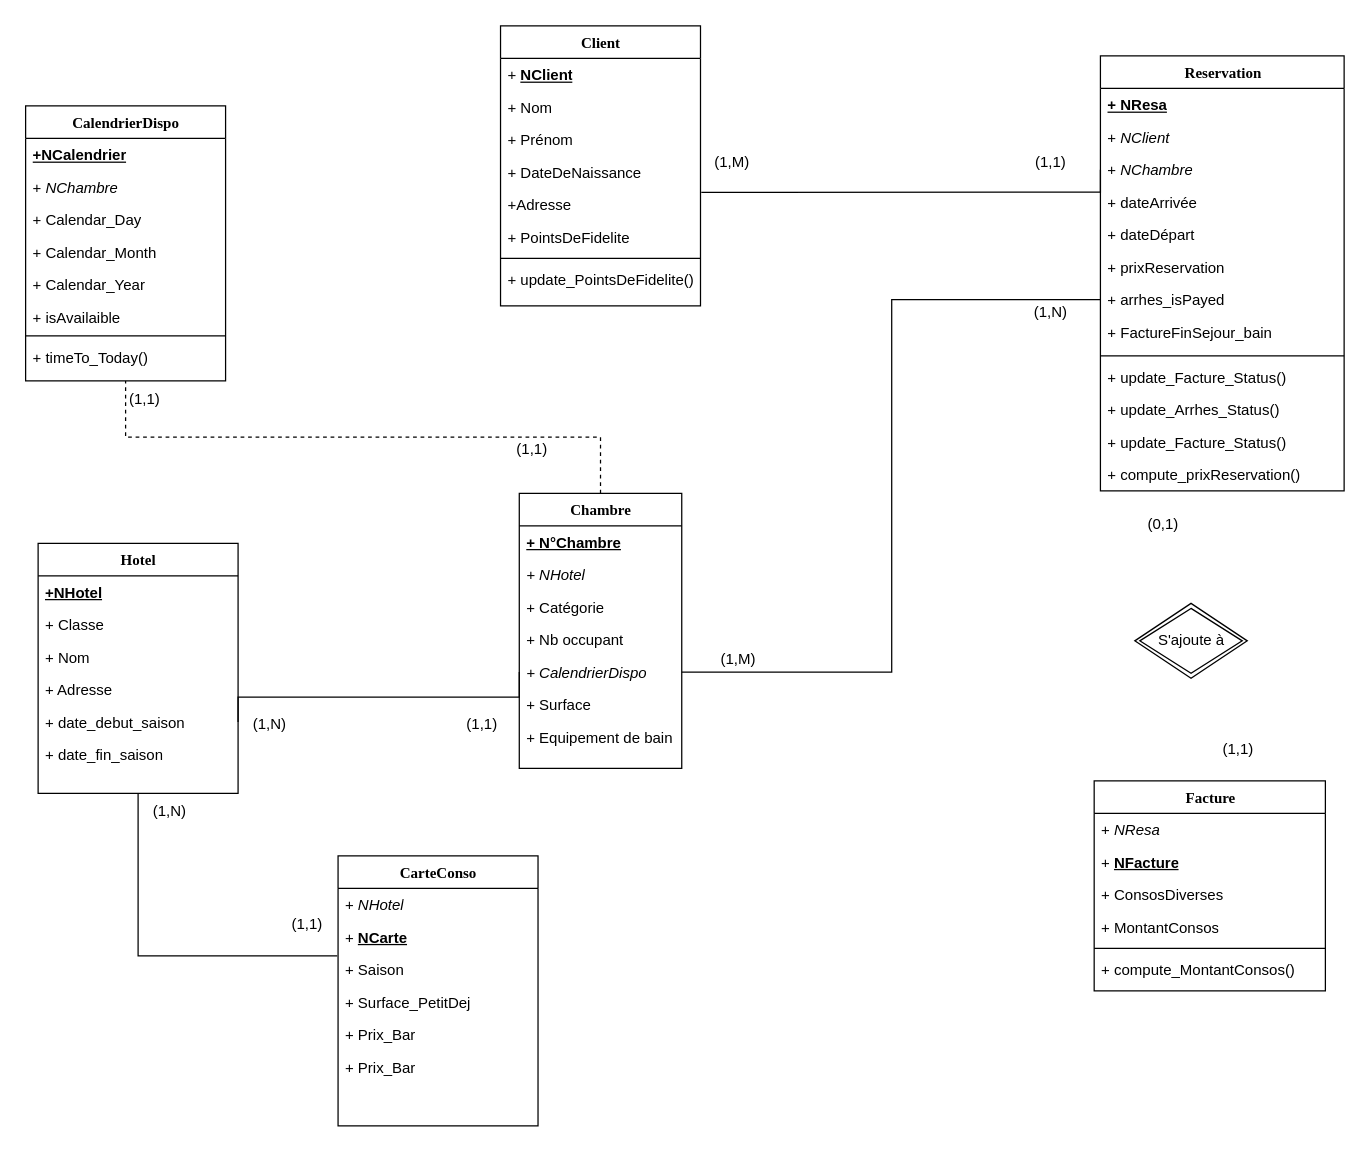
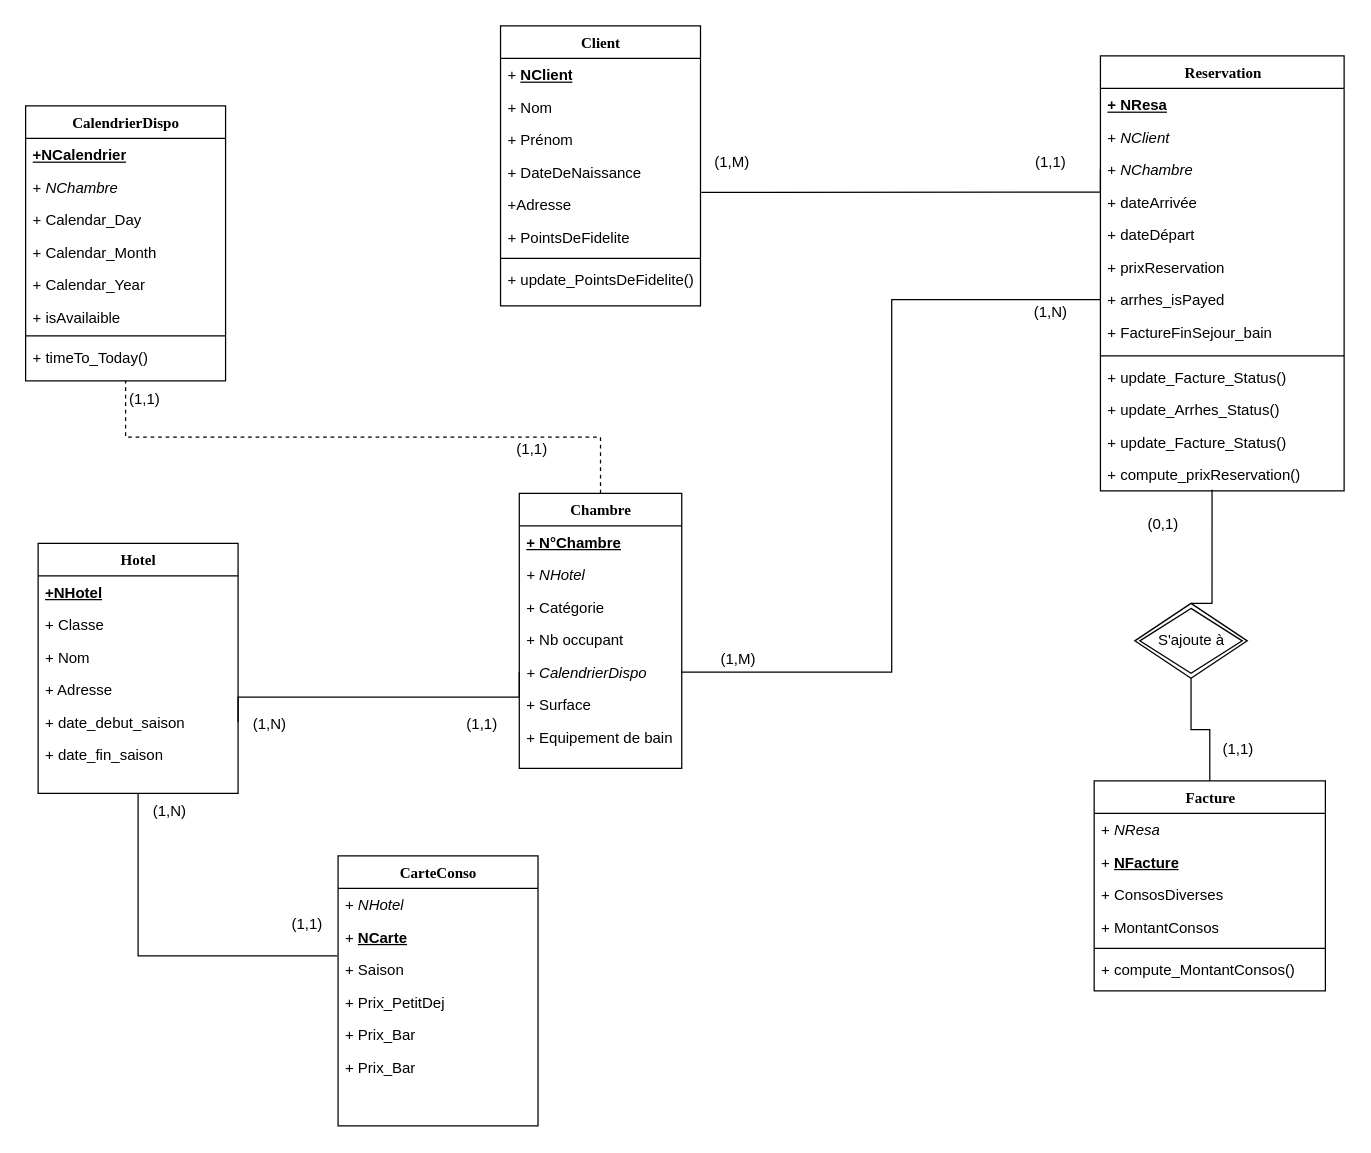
edge "+ compute_prixReservation()" -- "S'ajoute à": added
edge "S'ajoute à" -- "Facture": added
node "+ Surface_PetitDej": label "+ Surface_PetitDej" -> "+ Prix_PetitDej"
